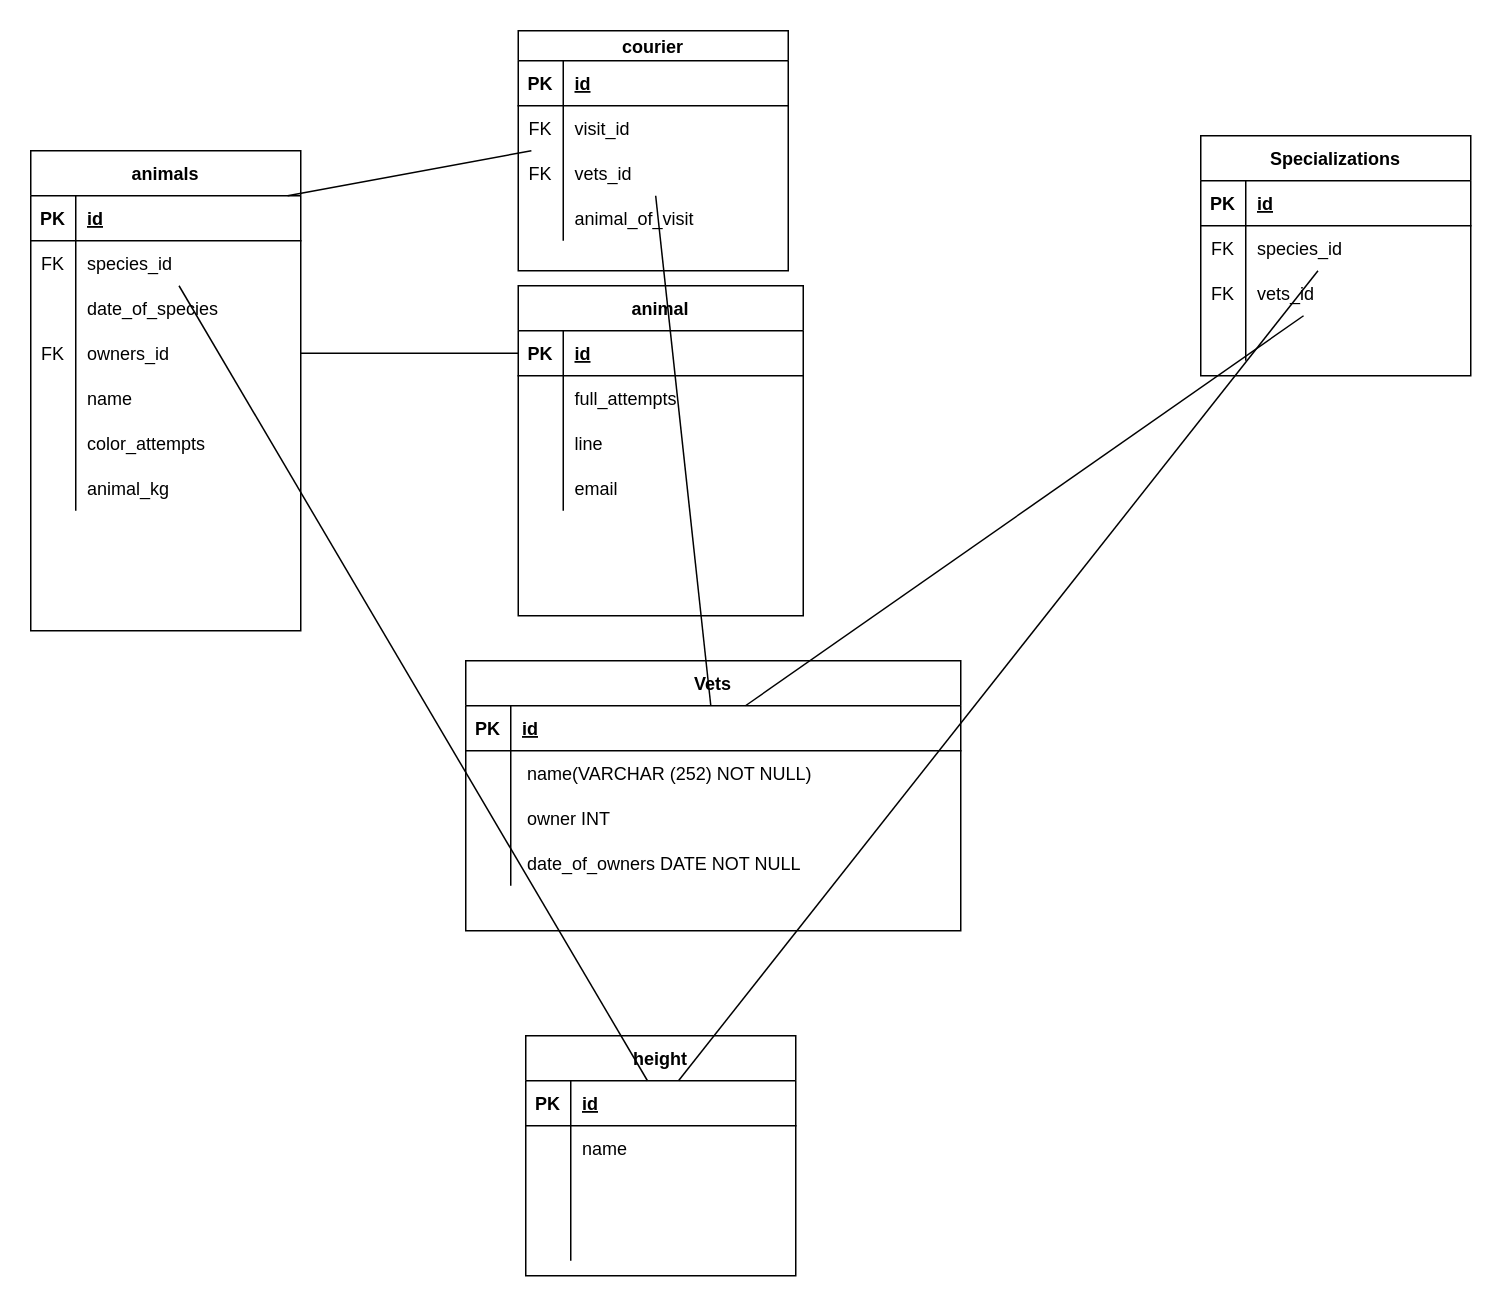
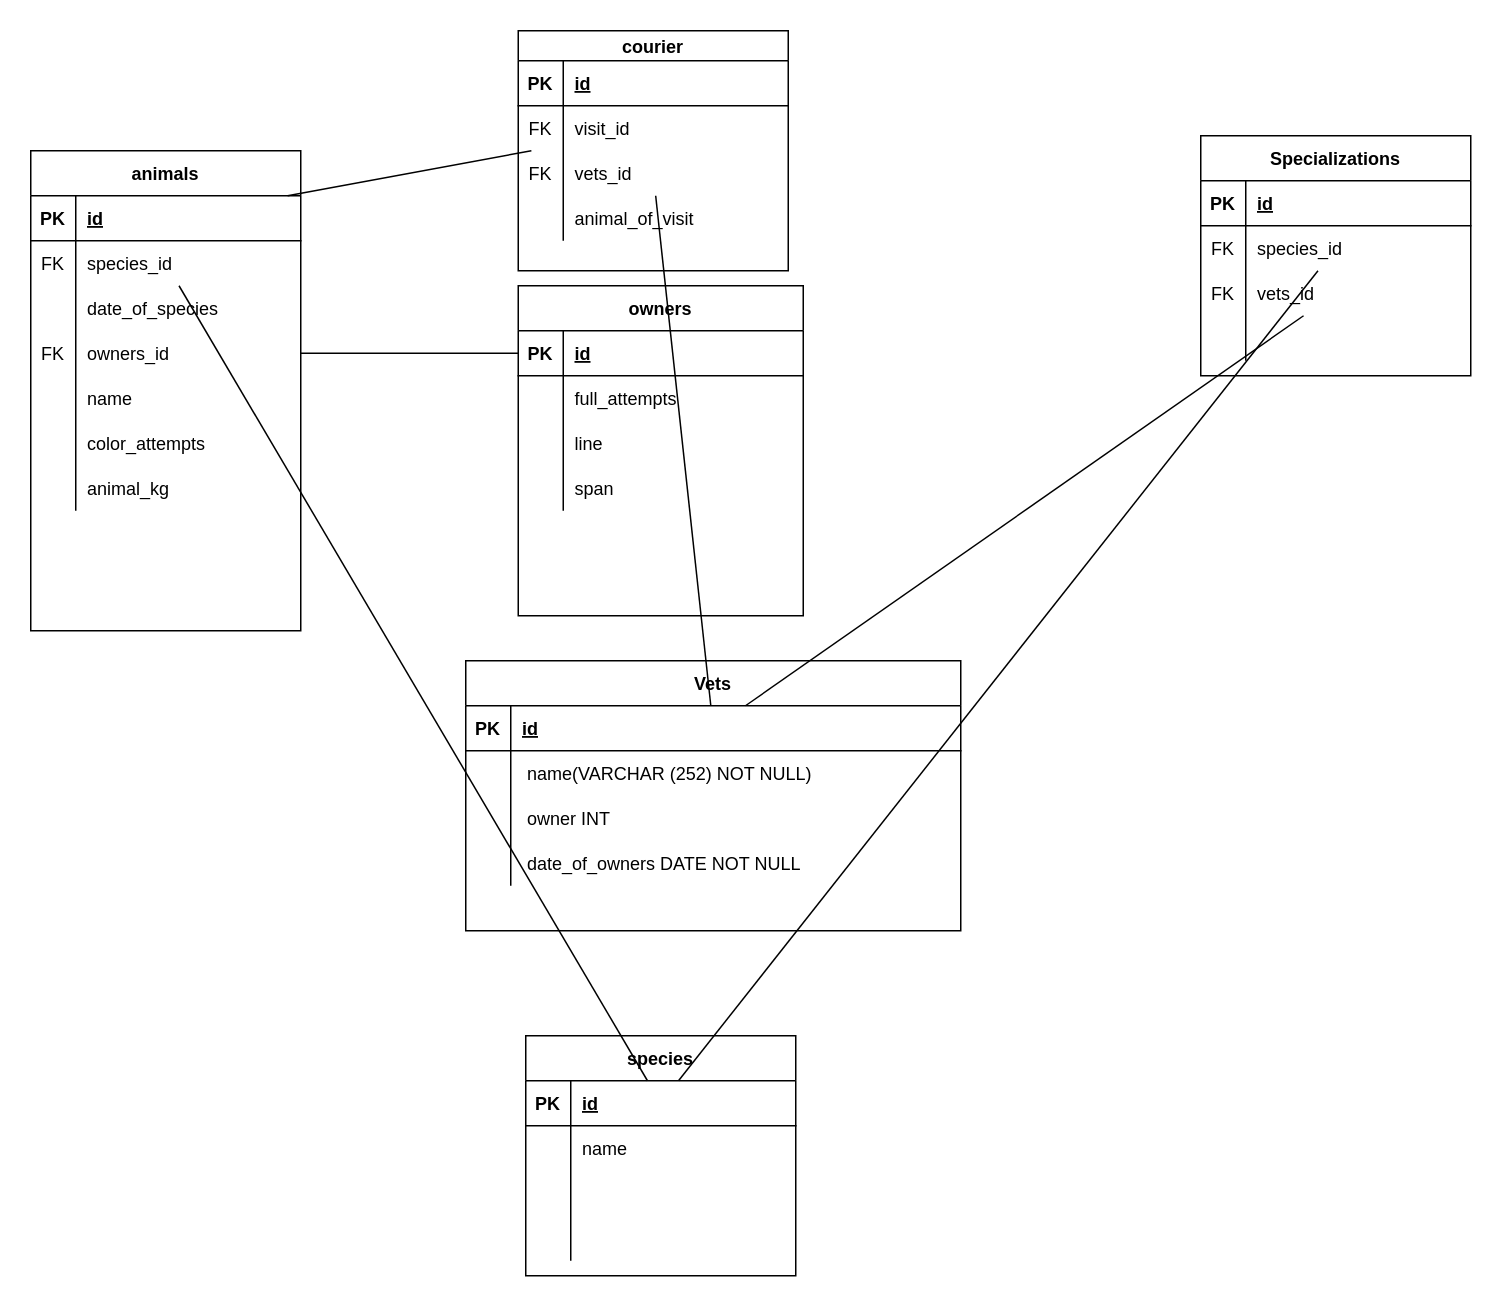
node "animal": label "animal" -> "owners"
node "email": label "email" -> "span"
node "height": label "height" -> "species"
